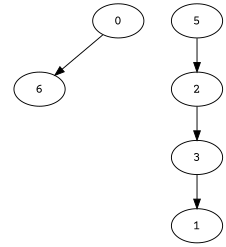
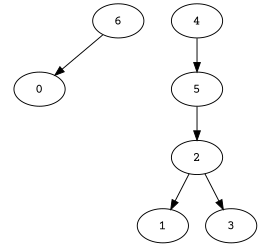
node "4": added
edge "0" -> "6": reversed
edge "3" -> "1": now "2" -> "1"
